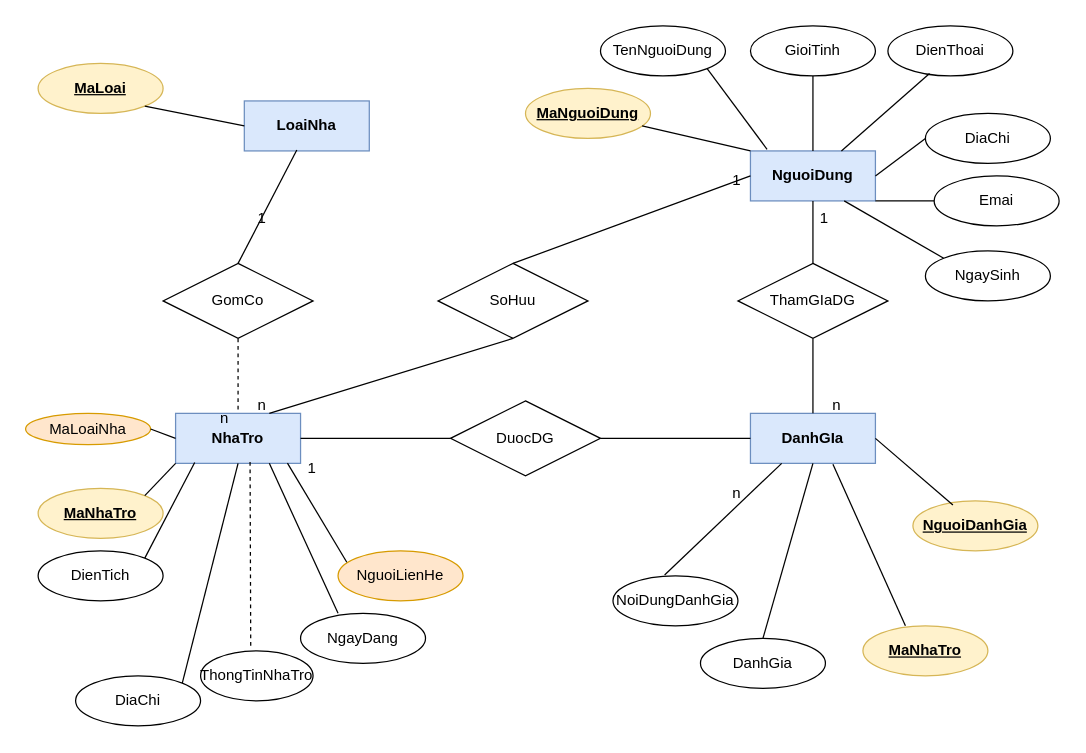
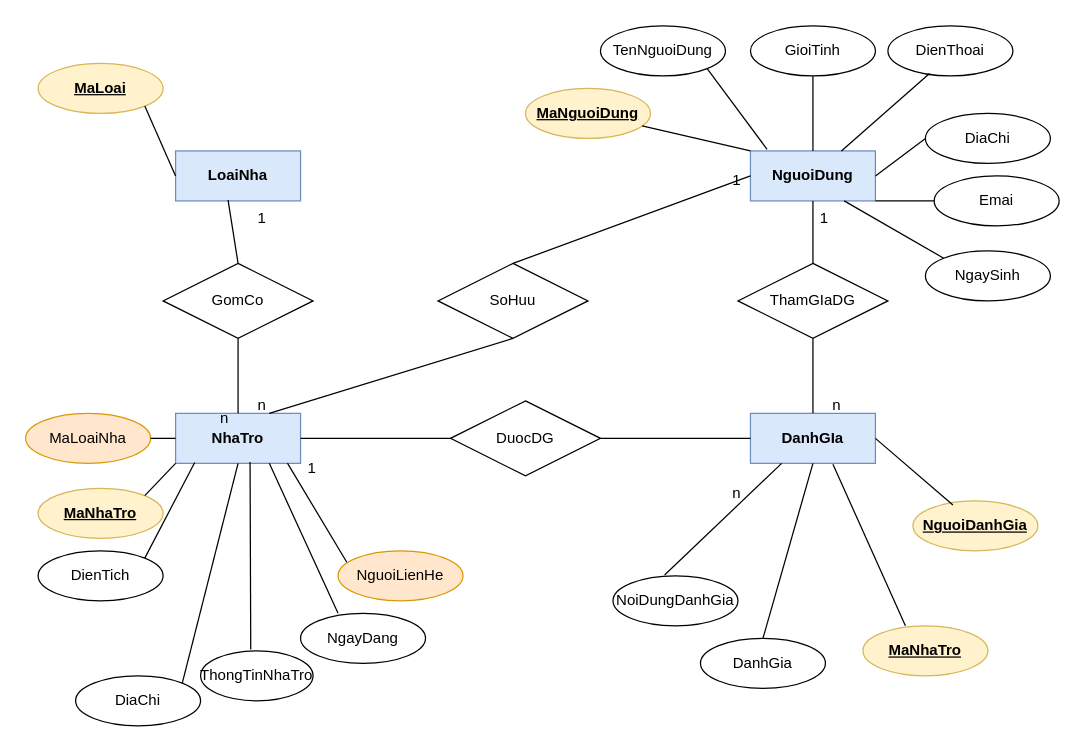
node "LoaiNha": moved (307, 126) -> (238, 176)
edge "GomCo" -- "NhaTro": style dashed -> solid
node "MaLoaiNha": size 125x31 -> 125x50
edge "NhaTro" -- "ThongTinNhaTro": style dashed -> solid
